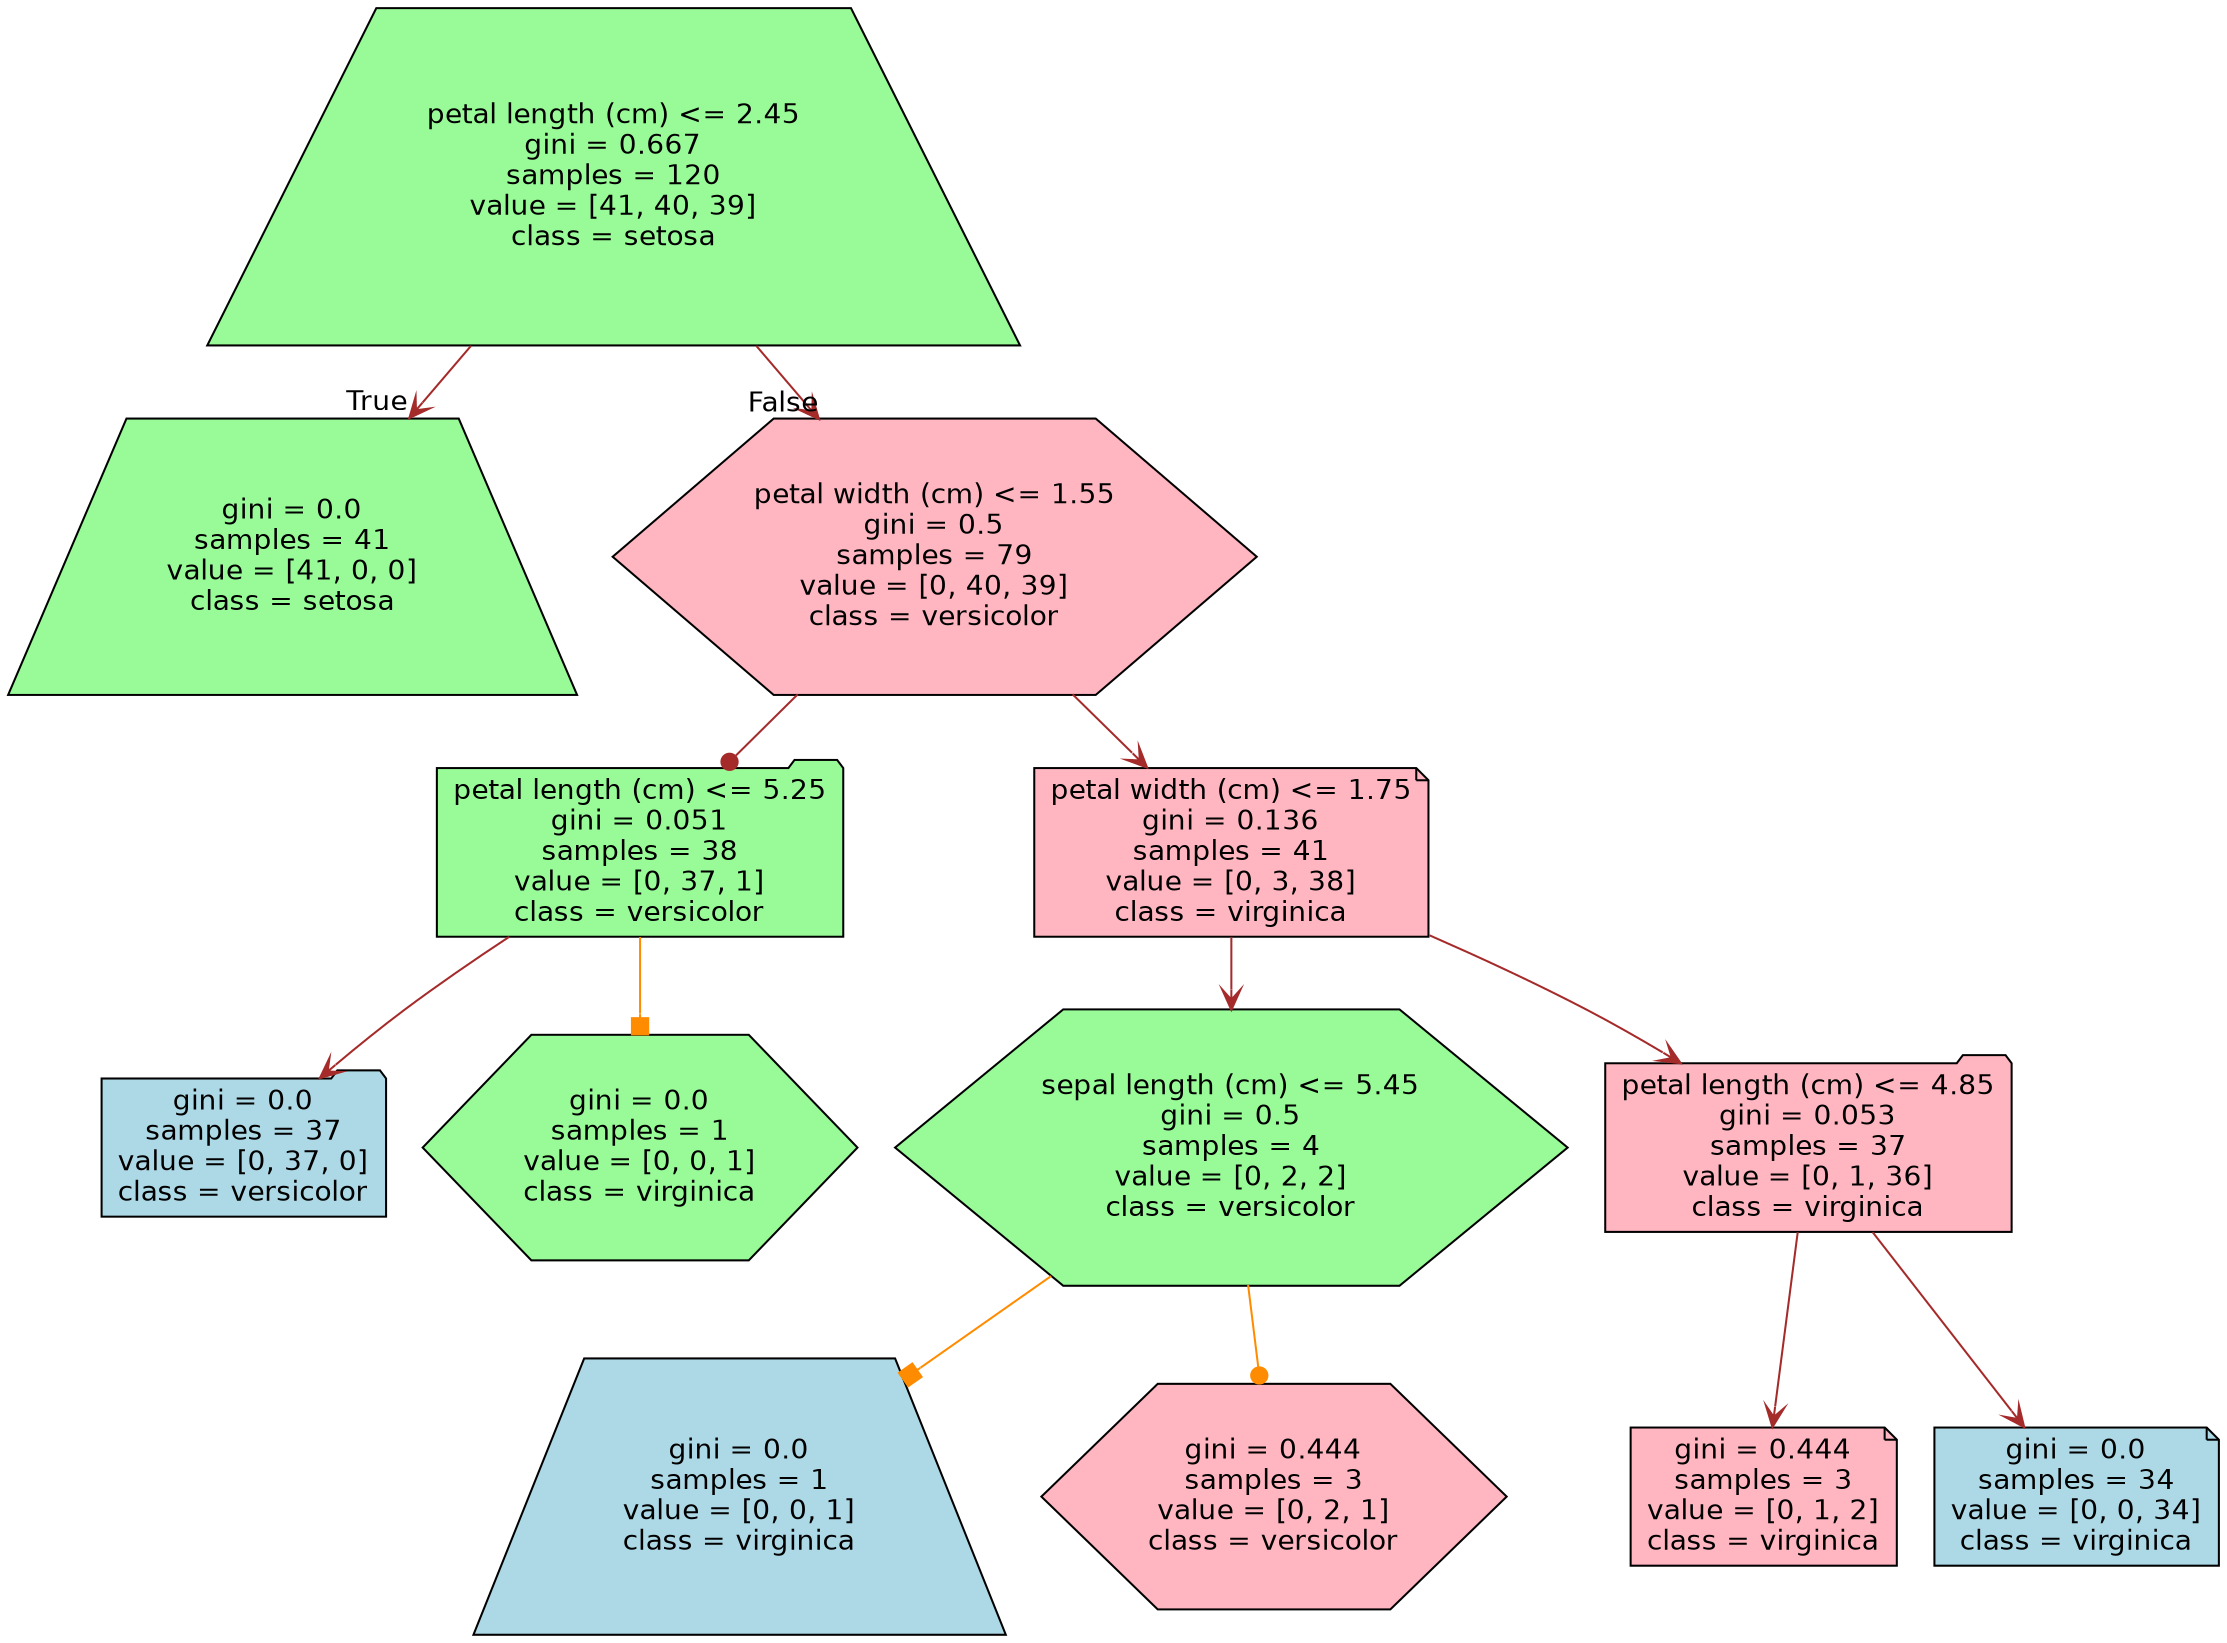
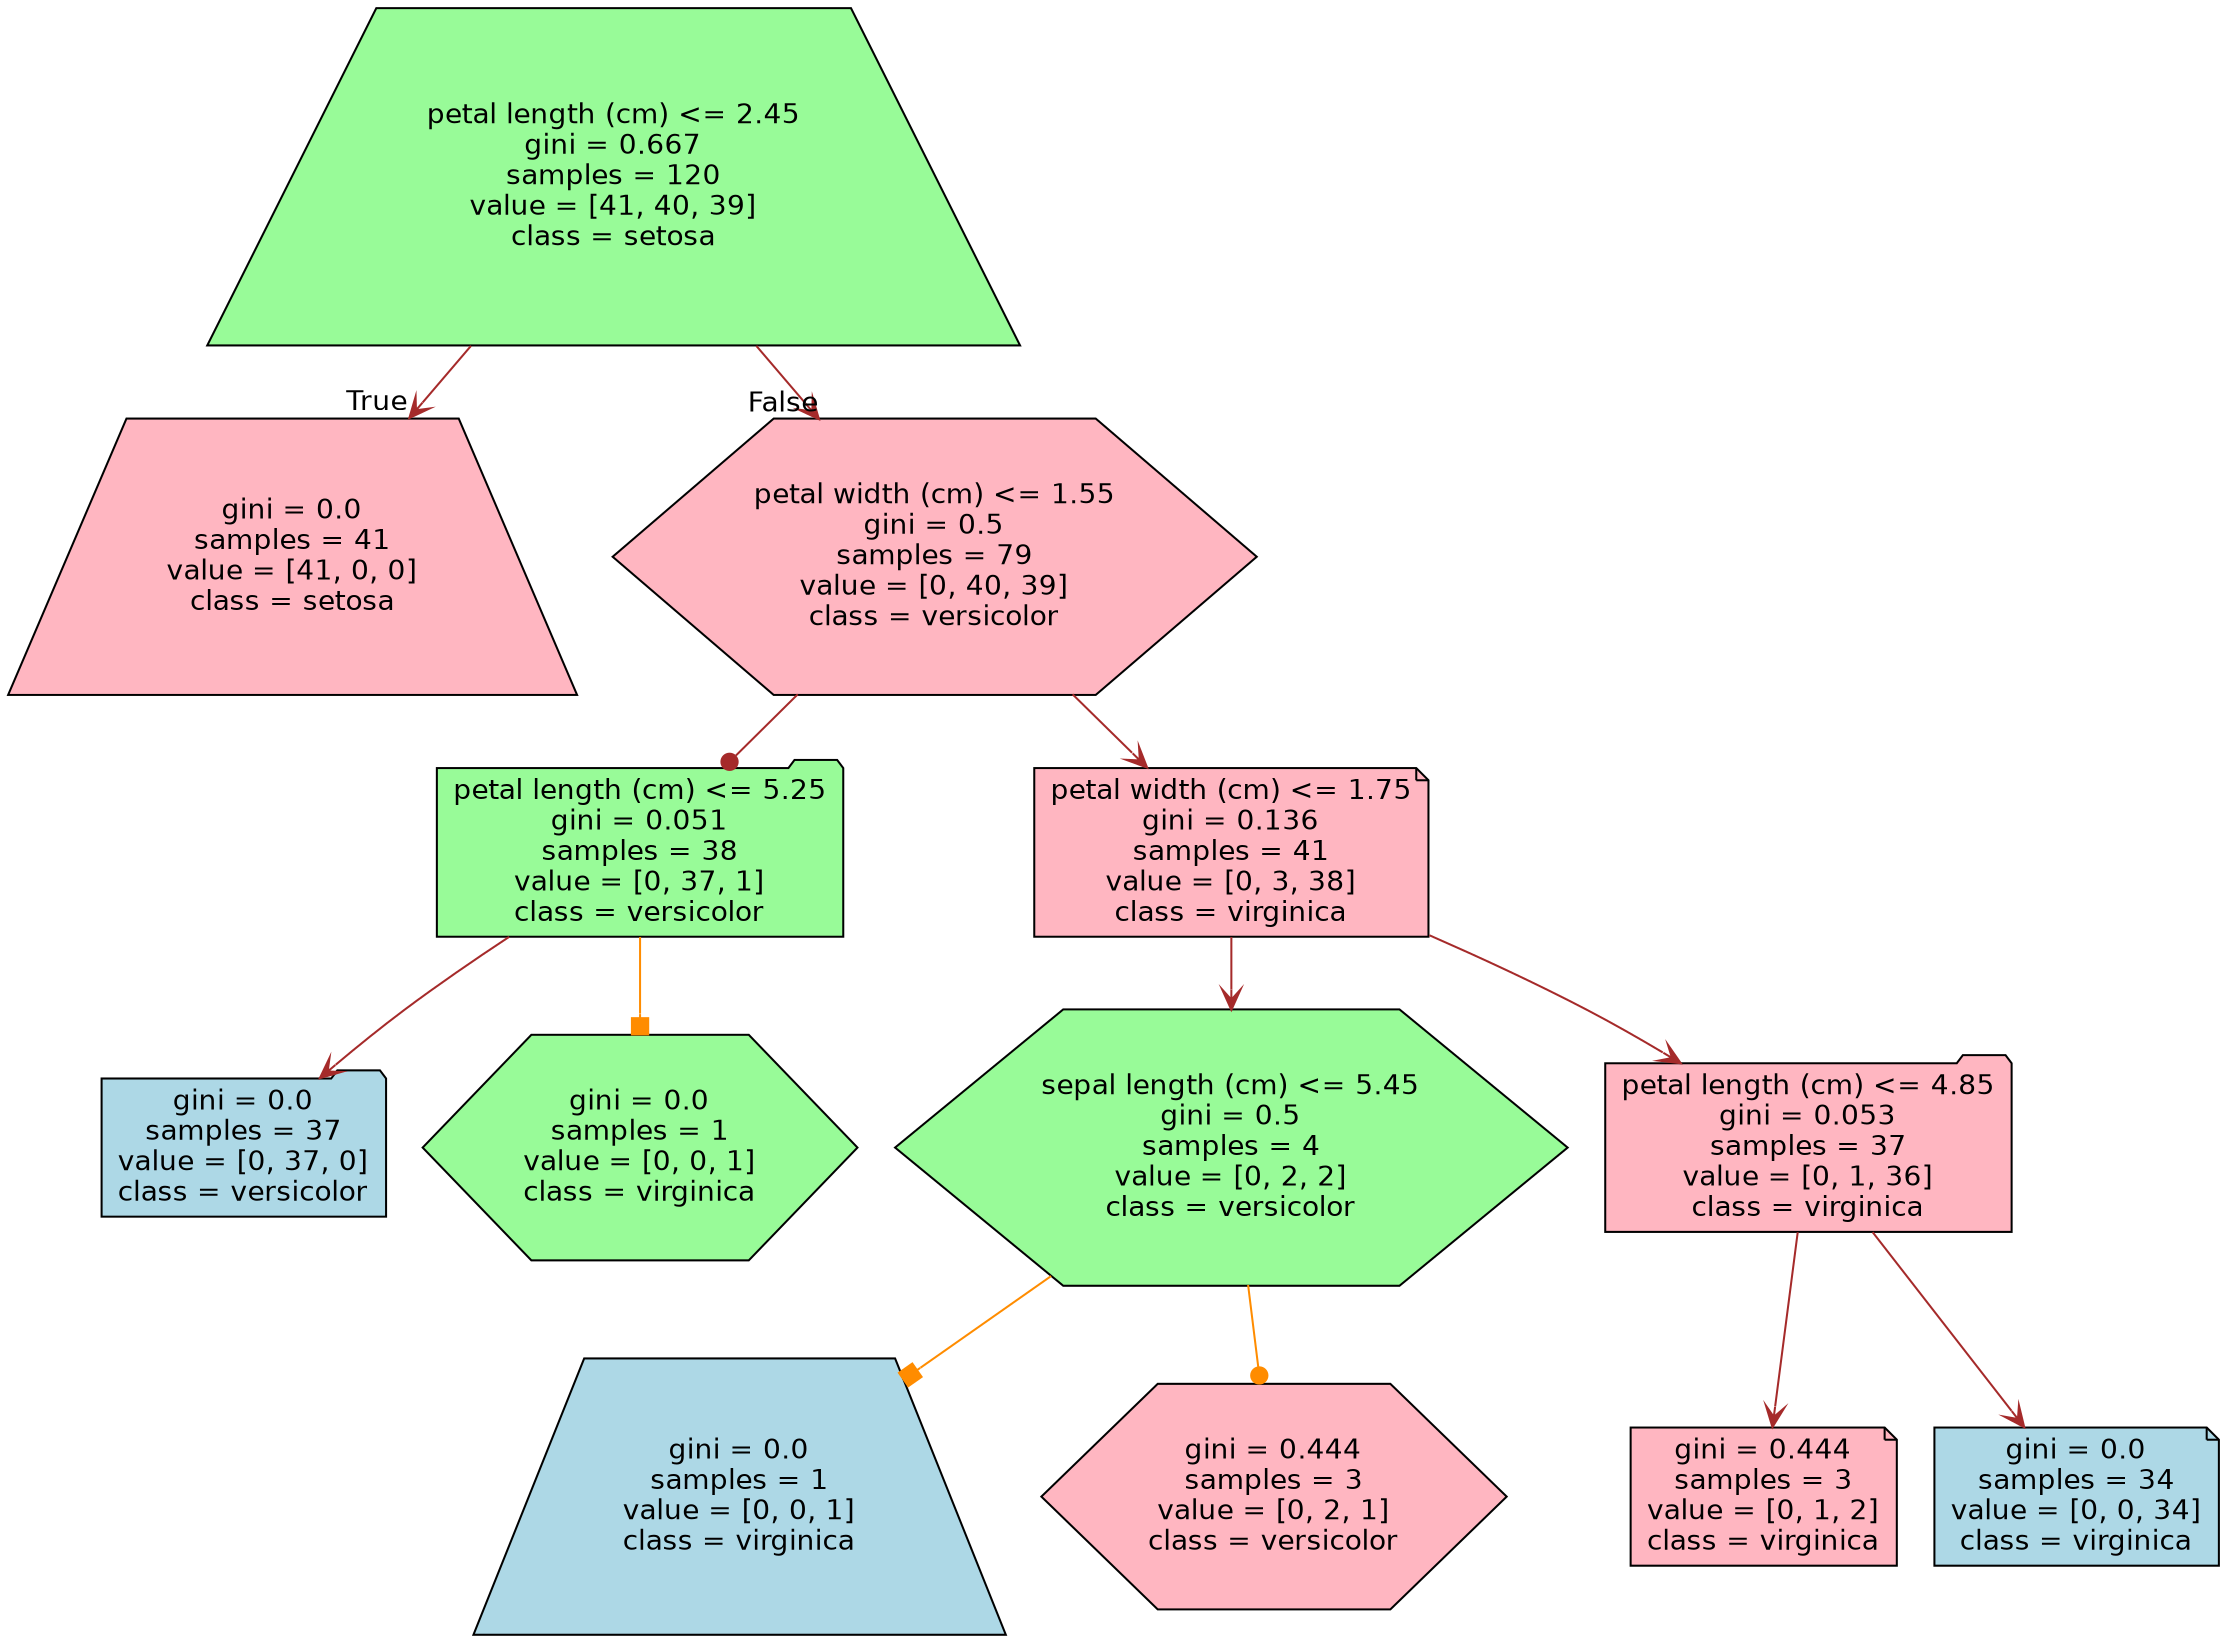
node "gini = 0.0 samples = 41 value = [41, 0, 0] class = setosa": fillcolor palegreen -> lightpink
